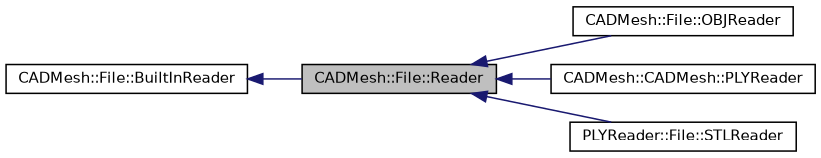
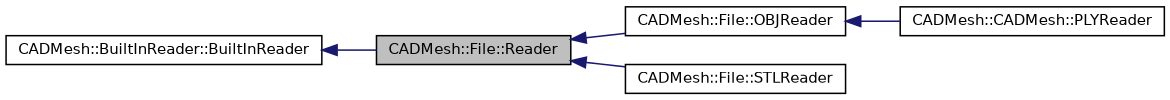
node "CADMesh::File::BuiltInReader": label "CADMesh::File::BuiltInReader" -> "CADMesh::BuiltInReader::BuiltInReader"
edge "CADMesh::CADMesh::PLYReader" -> "CADMesh::File::Reader": now "CADMesh::CADMesh::PLYReader" -> "CADMesh::File::OBJReader"
node "PLYReader::File::STLReader": label "PLYReader::File::STLReader" -> "CADMesh::File::STLReader"
